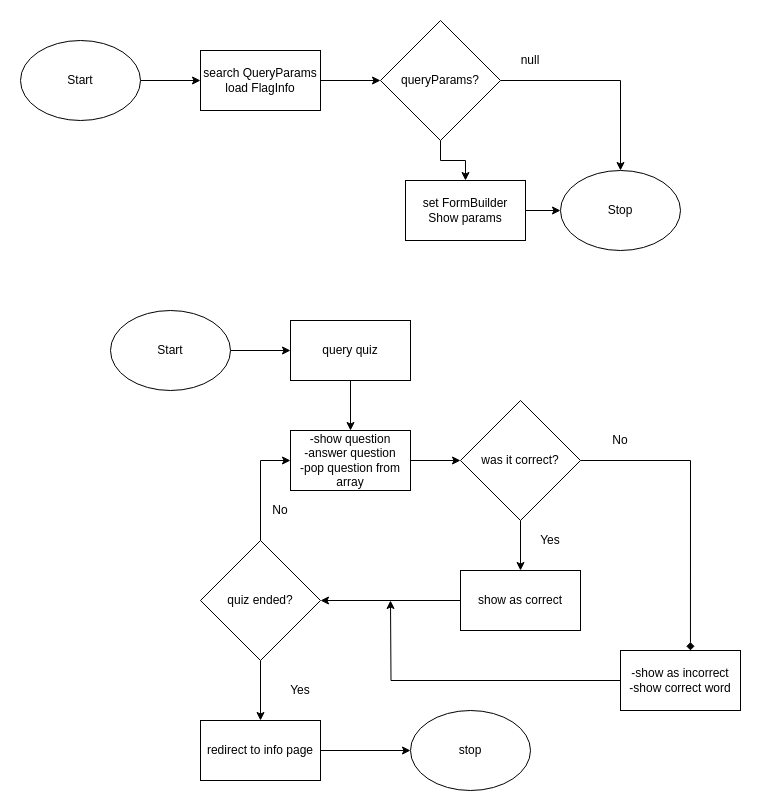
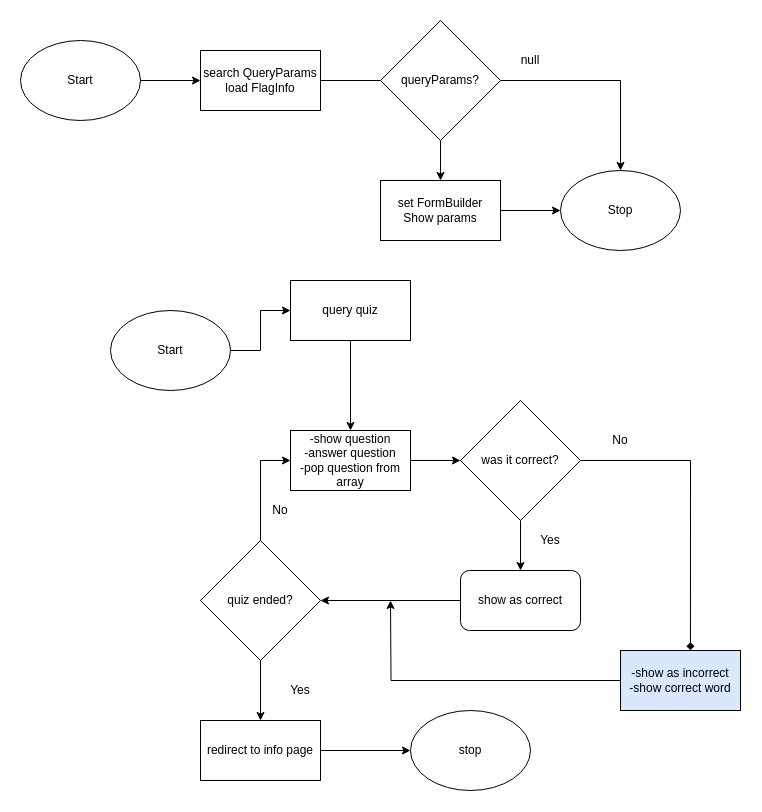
edge "search QueryParams load FlagInfo" -> "queryParams?": arrowhead classic -> none
node "set FormBuilder Show params": moved (466, 211) -> (441, 211)
node "query quiz": moved (351, 351) -> (351, 311)
node "show as correct": shape rectangle -> rounded rectangle
node "-show as incorrect -show correct word": fillcolor #ffffff -> #dae8fc
